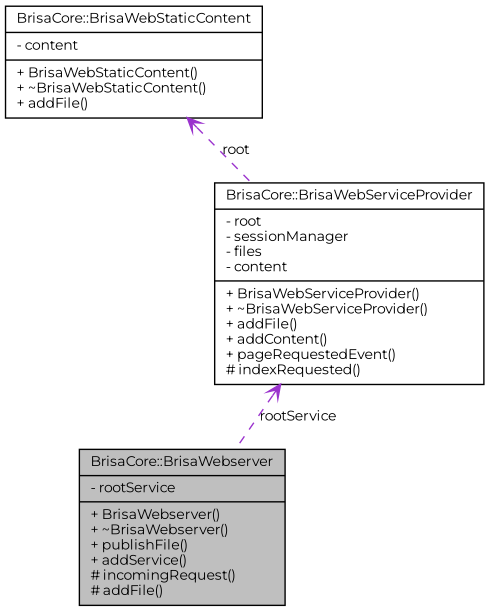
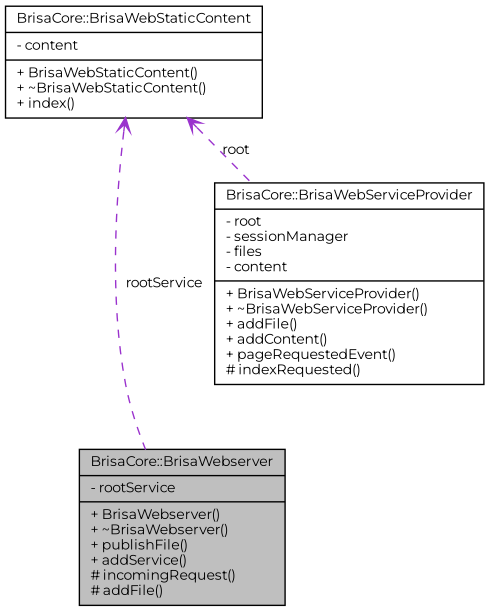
node "BrisaCore::BrisaWebStaticContent": text "+ addFile()" -> "+ index()"
edge "BrisaCore::BrisaWebserver" -> "BrisaCore::BrisaWebServiceProvider": now "BrisaCore::BrisaWebserver" -> "BrisaCore::BrisaWebStaticContent"
